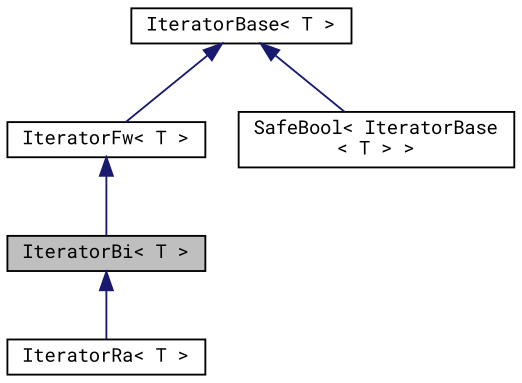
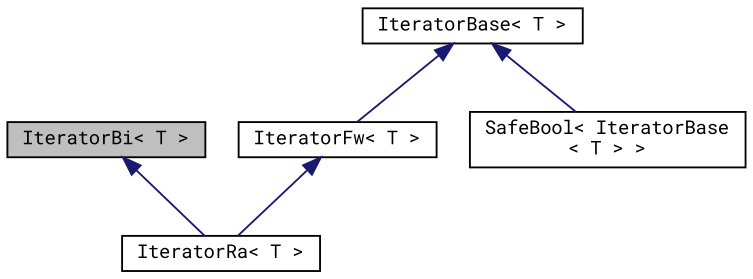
edge "IteratorBi< T >" -> "IteratorFw< T >": now "IteratorRa< T >" -> "IteratorFw< T >"
